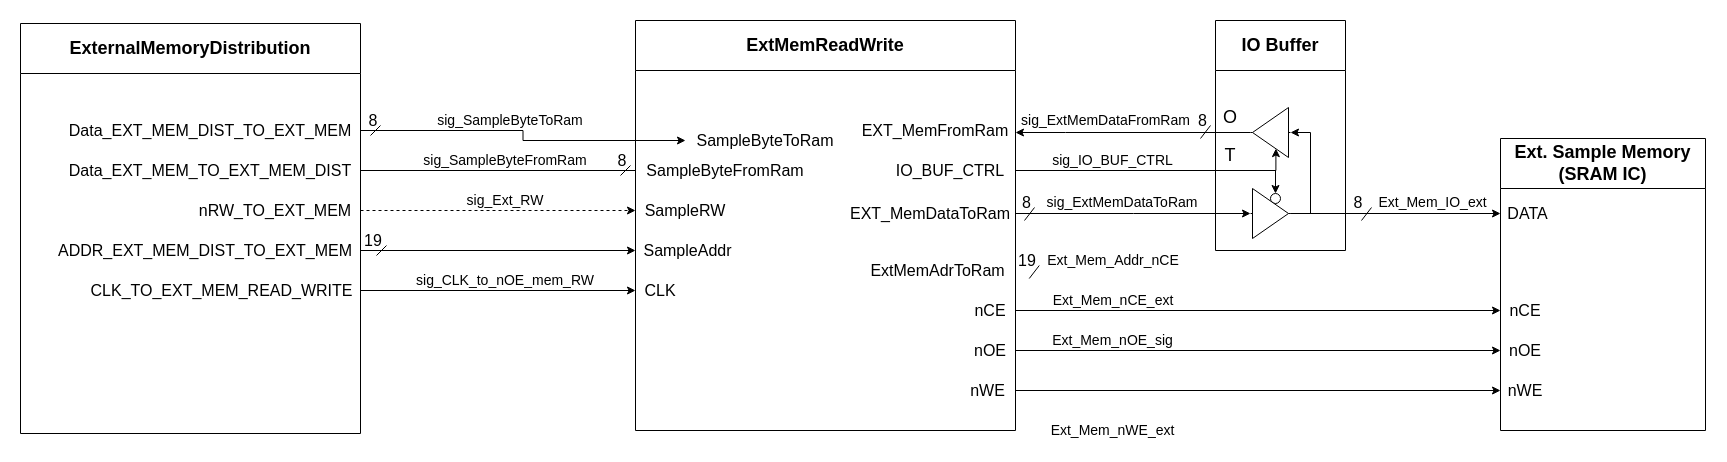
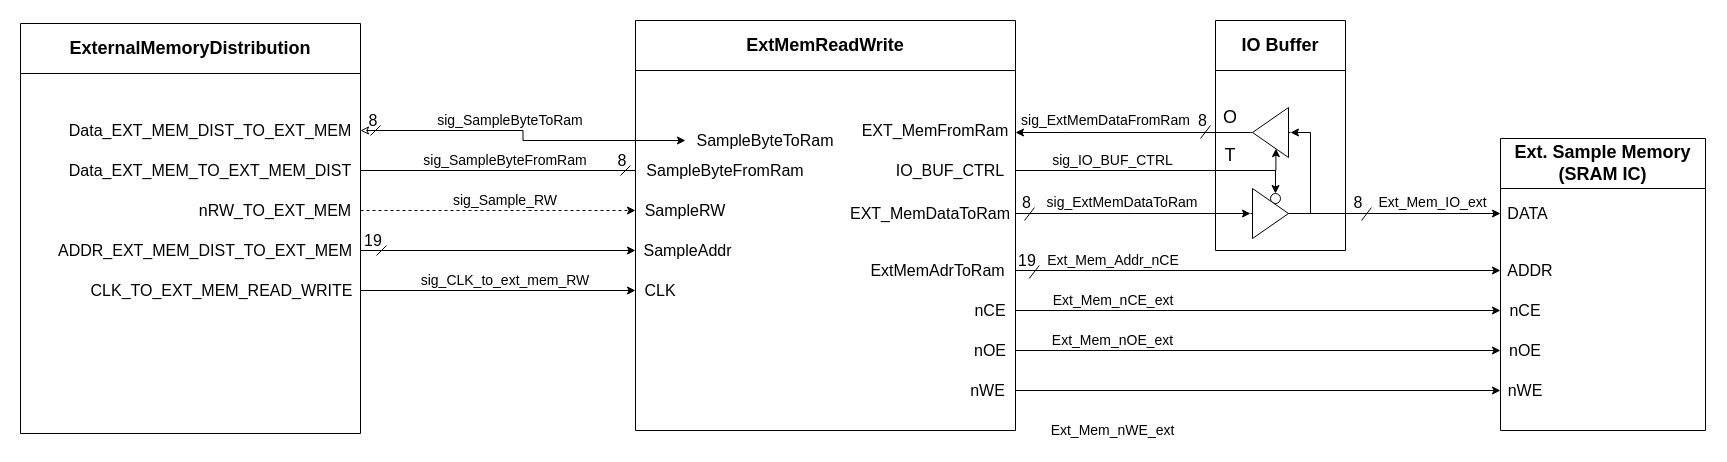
edge "Data_EXT_MEM_DIST_TO_EXT_MEM" -> "SampleByteToRam": arrowhead none -> classic
node "sig_Ext_RW": label "sig_Ext_RW" -> "sig_Sample_RW"
edge "ExtMemAdrToRam" -> "ADDR": added
node "ADDR": added
node "sig_CLK_to_nOE_mem_RW": label "sig_CLK_to_nOE_mem_RW" -> "sig_CLK_to_ext_mem_RW"
node "Ext_Mem_nOE_sig": label "Ext_Mem_nOE_sig" -> "Ext_Mem_nOE_ext"
